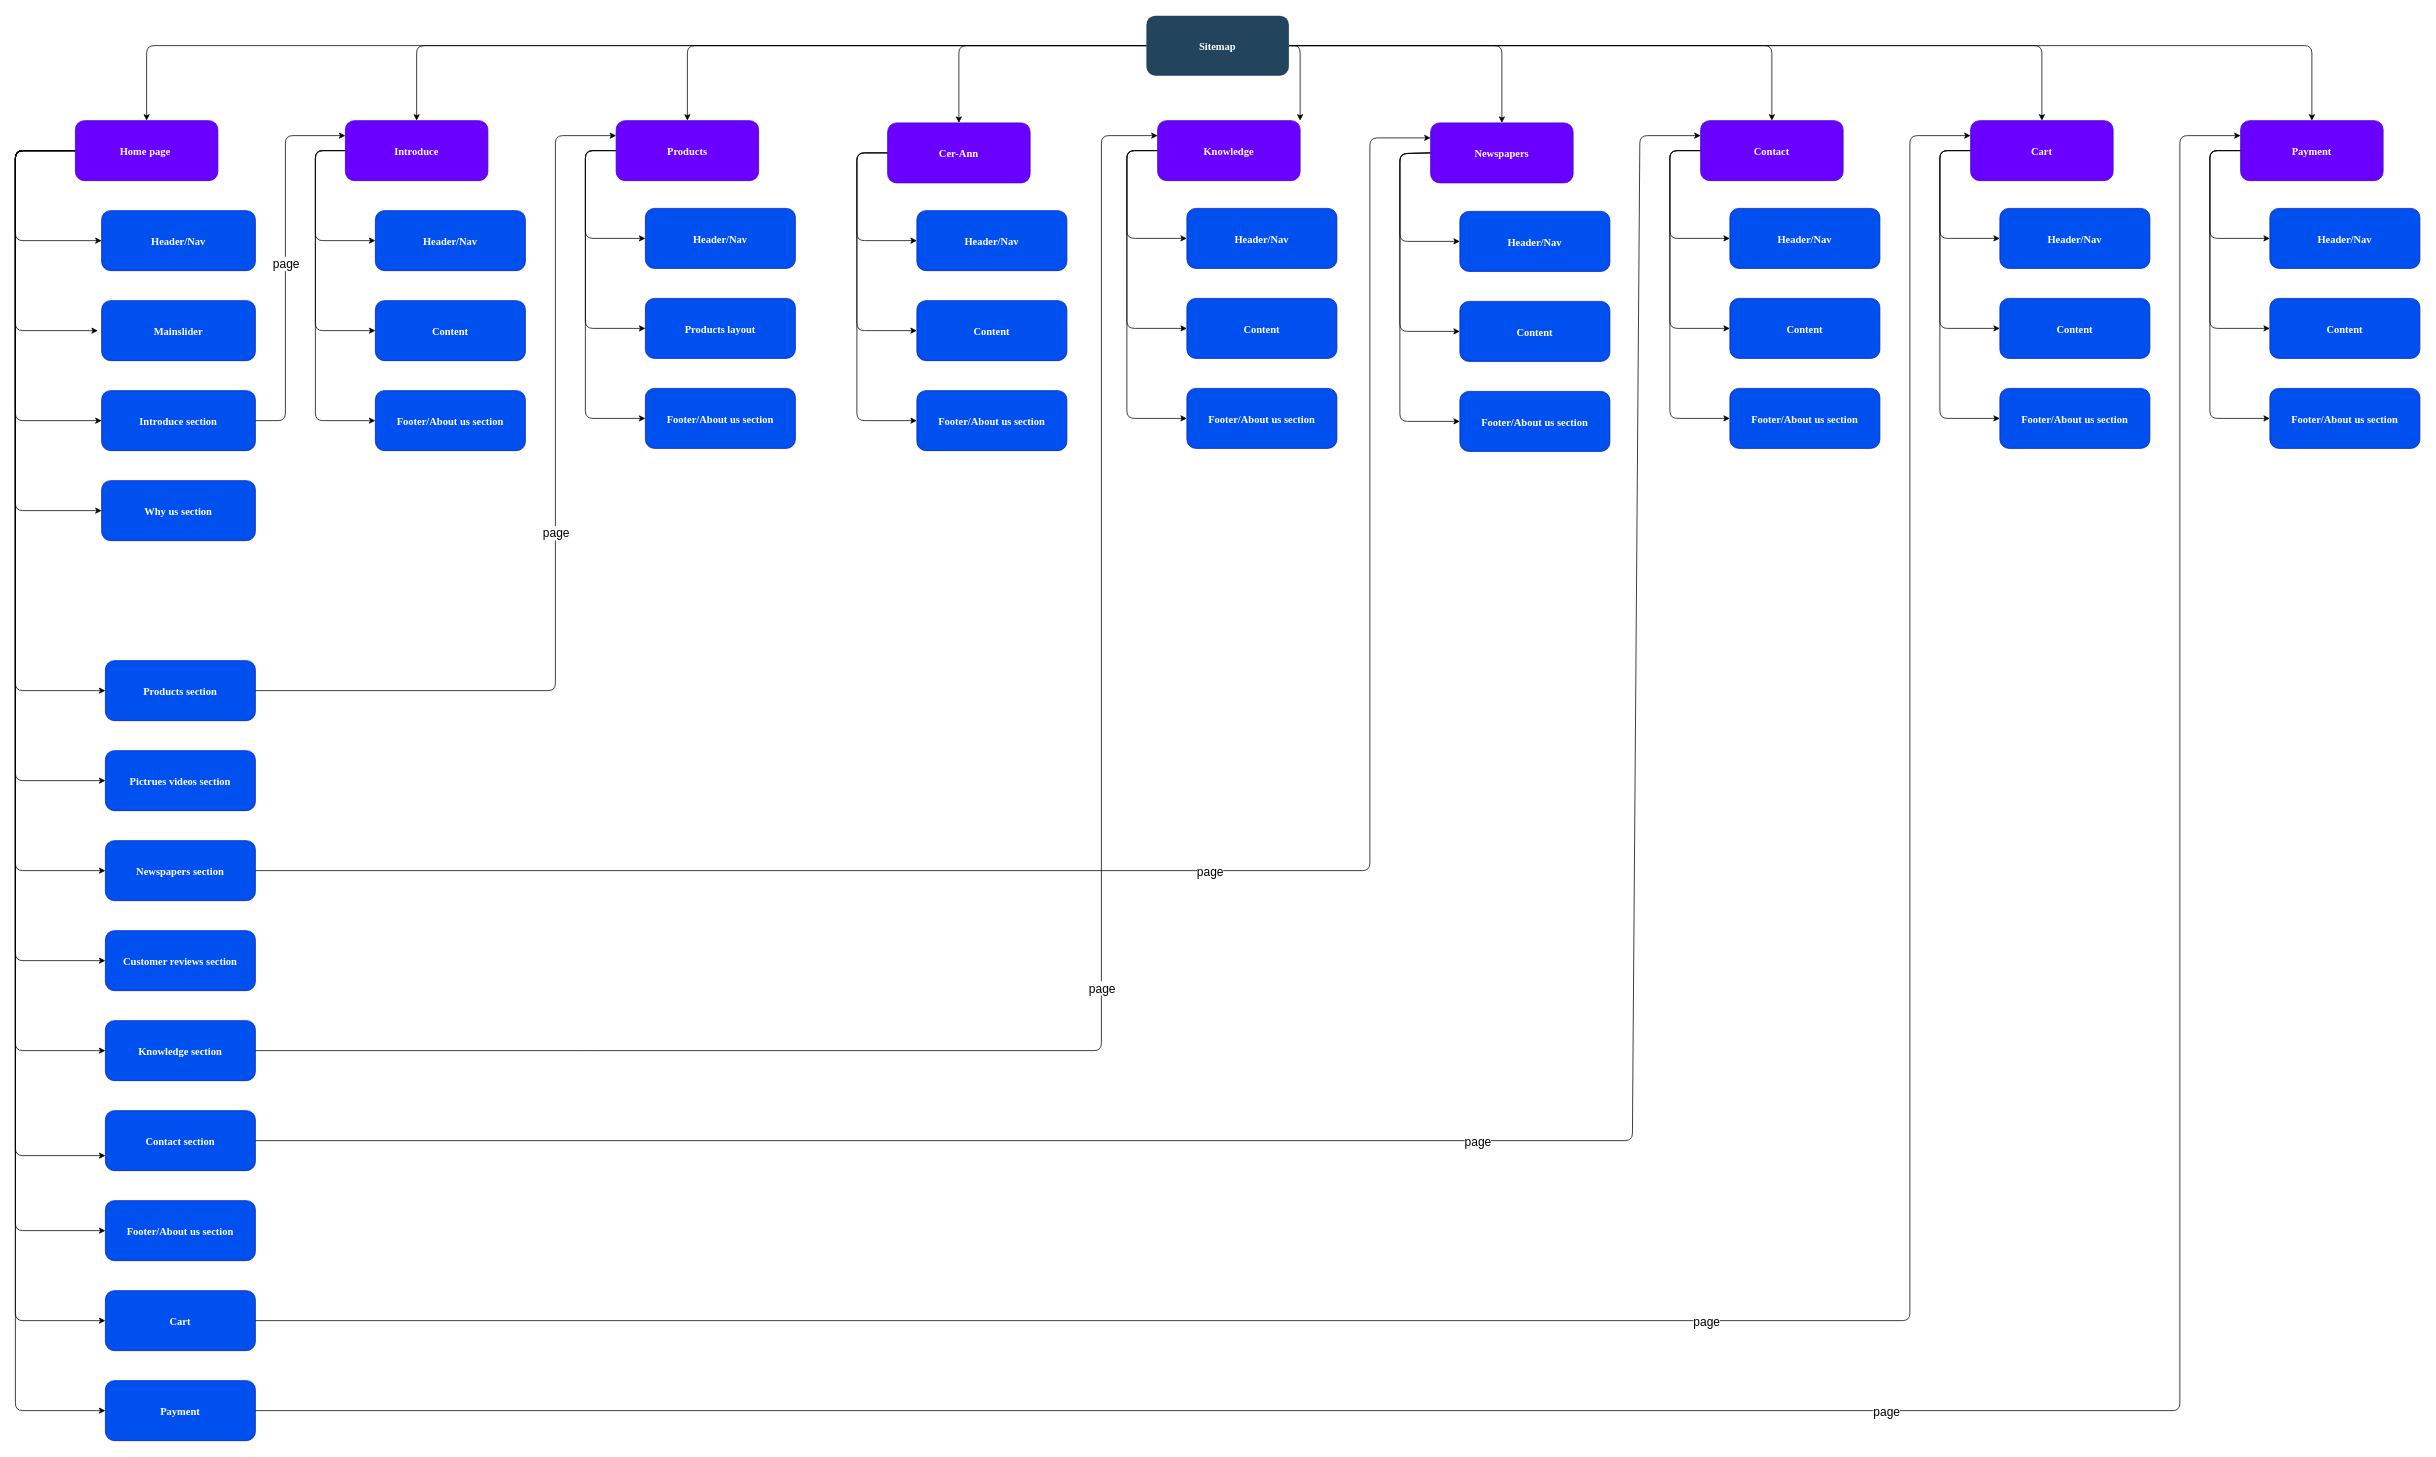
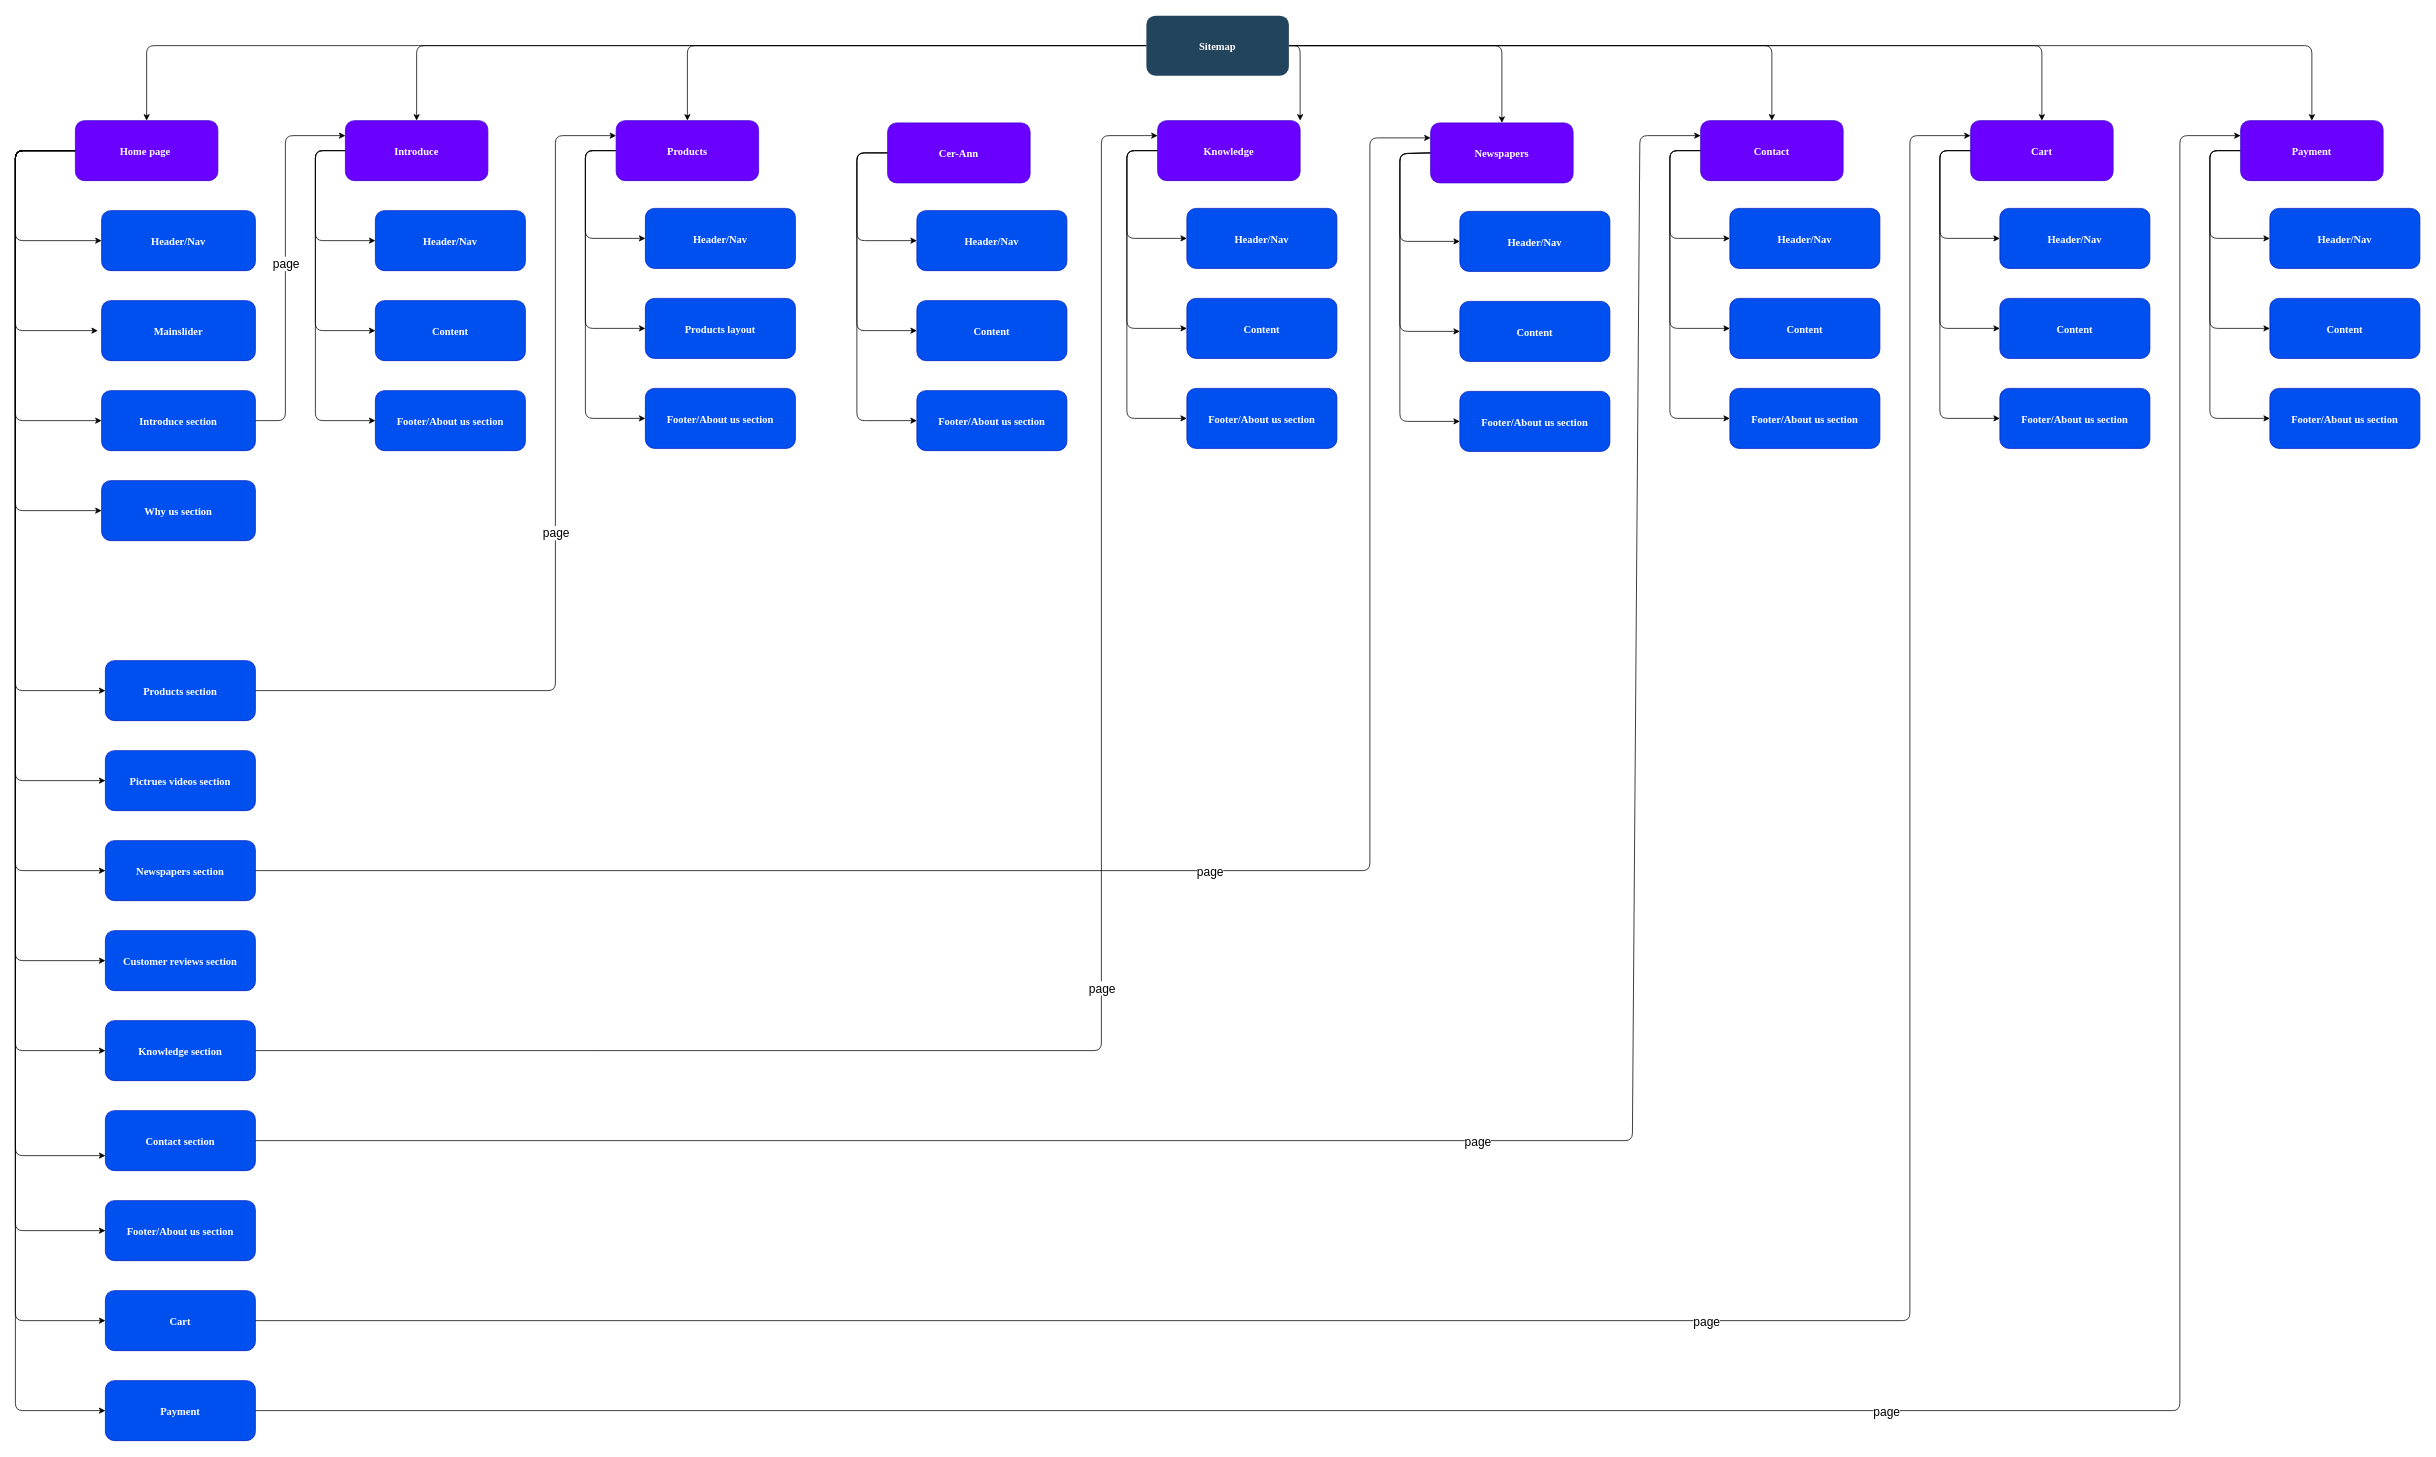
edge "Sitemap" -> "Cer-Ann": removed
